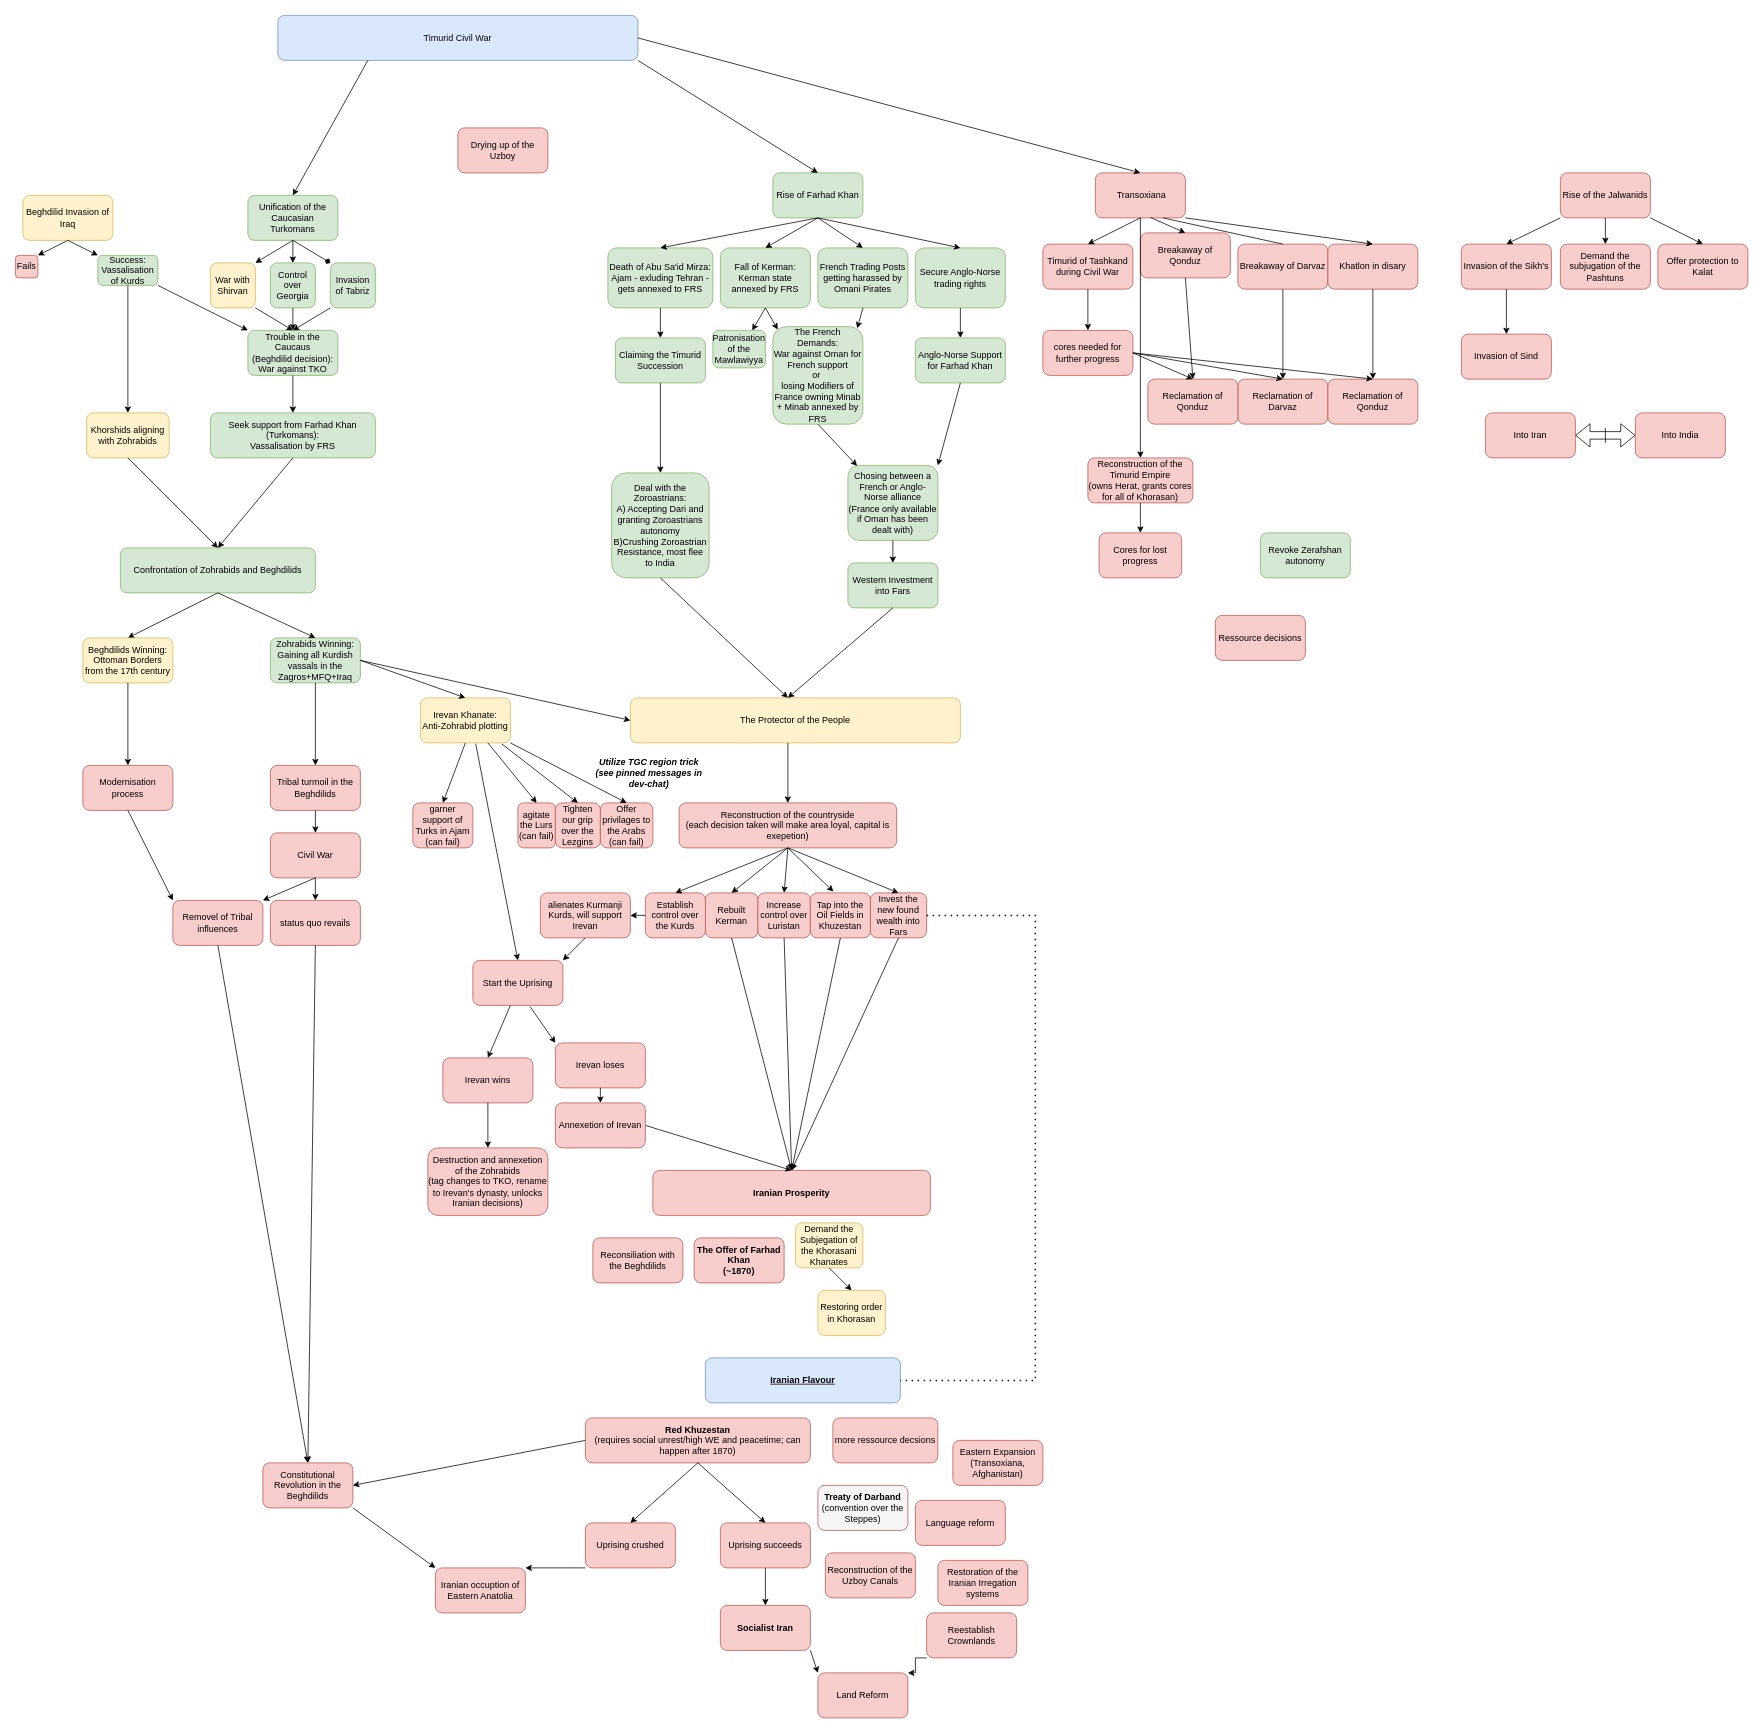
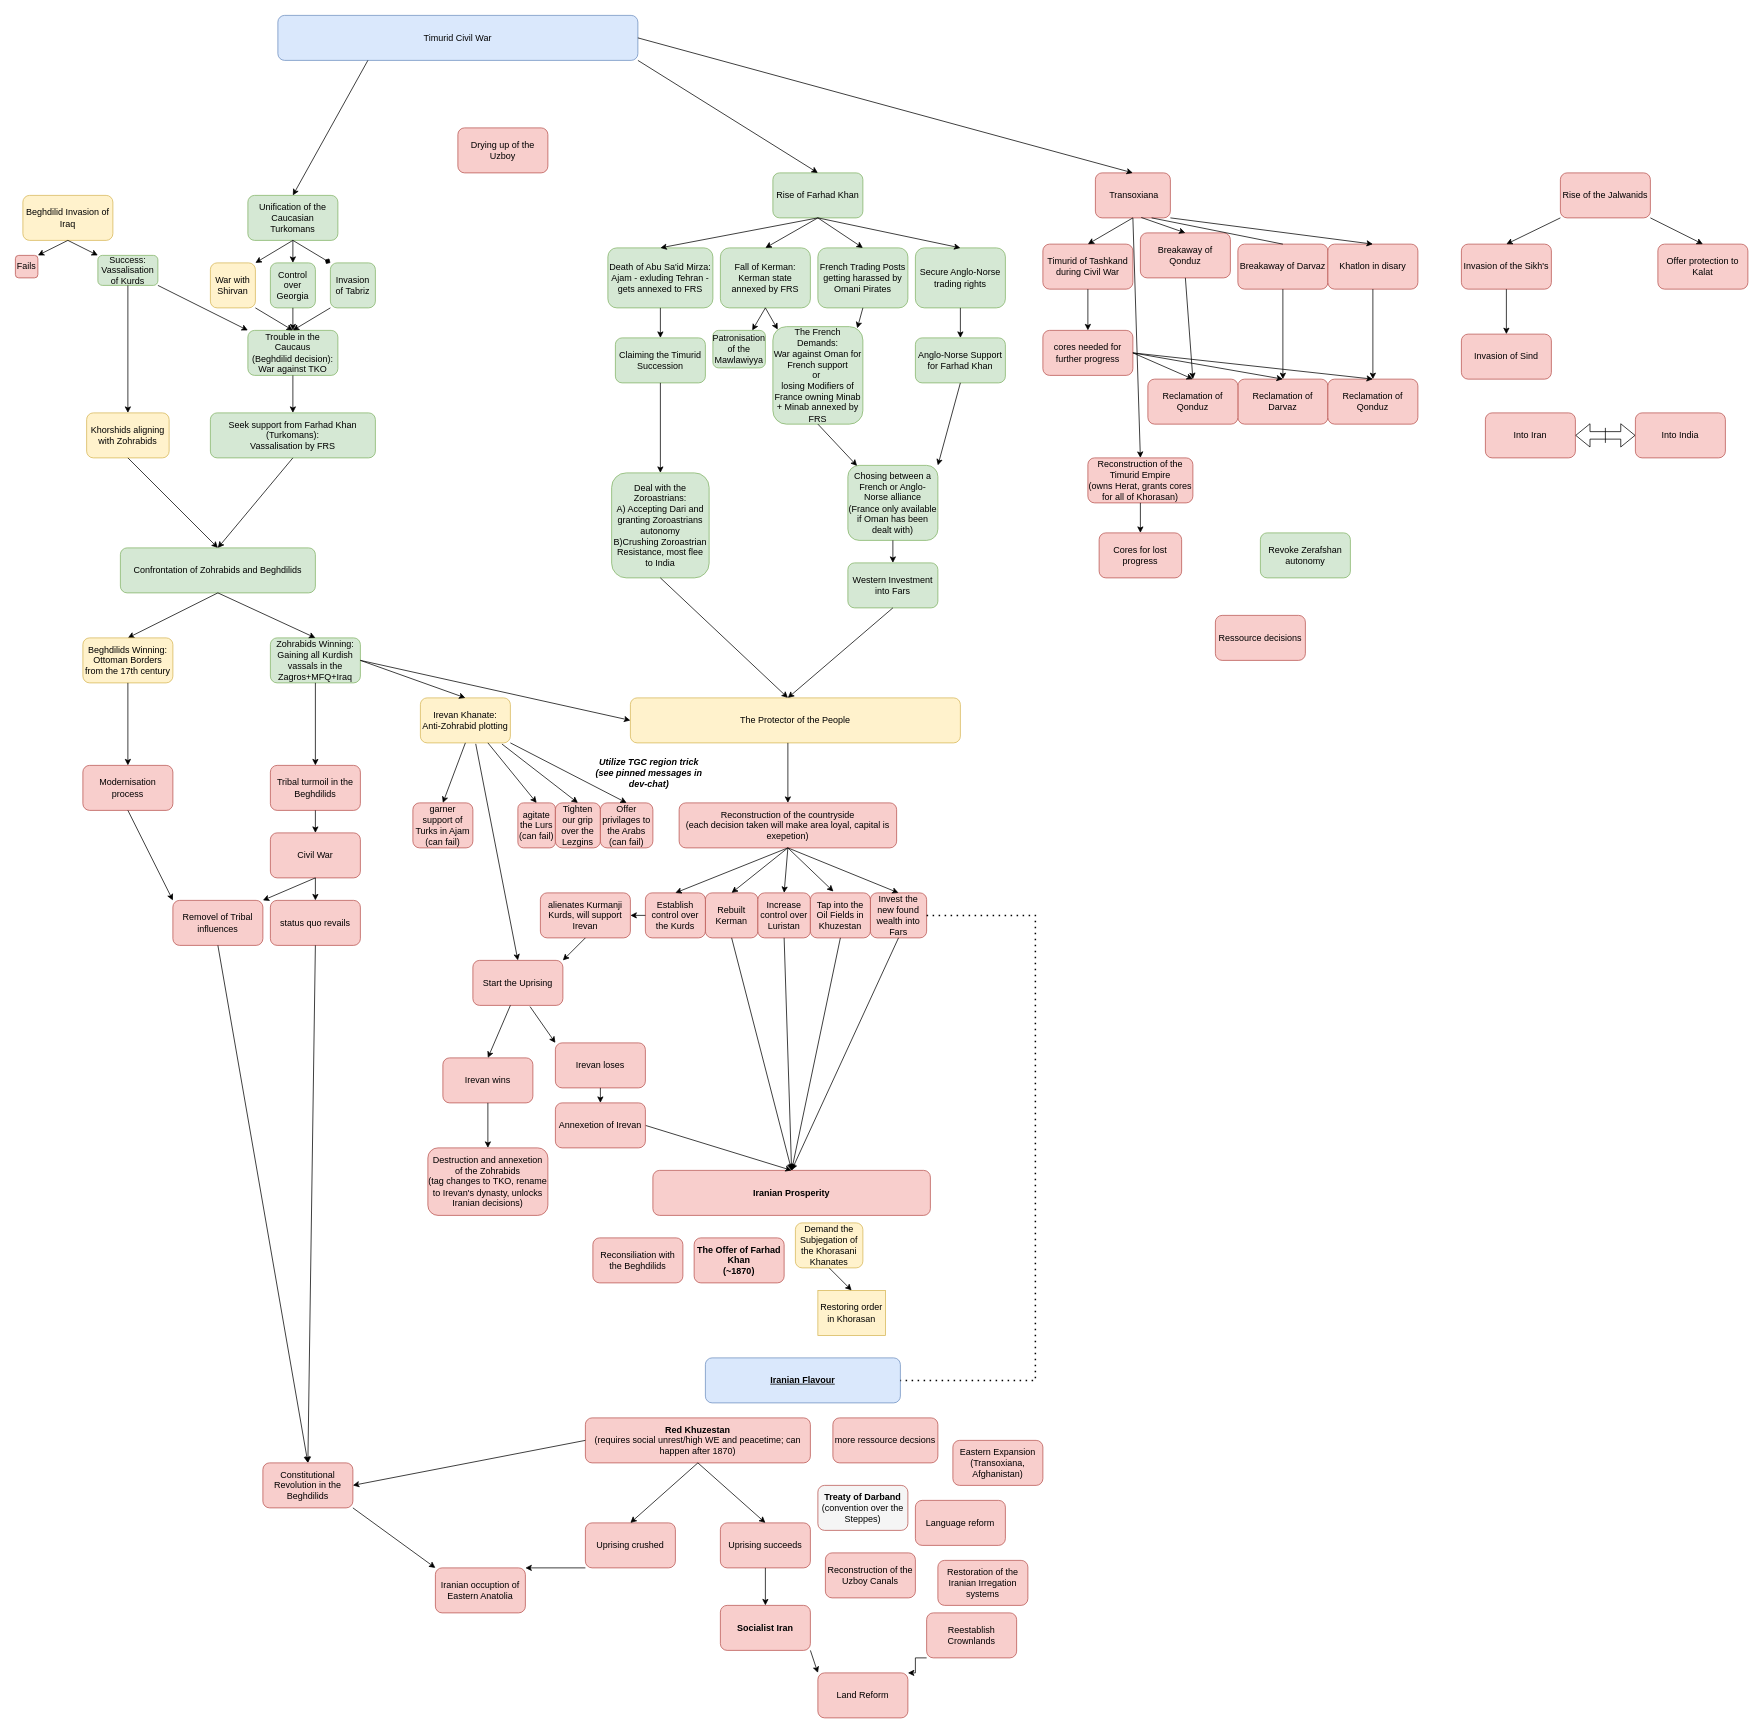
node "Transoxiana": size 90x45 -> 75x45
edge "Rise of the Jalwanids" -> "Demand the subjugation of the Pashtuns": removed
node "Demand the subjugation of the Pashtuns": removed
node "Restoring order in Khorasan": shape rounded rectangle -> rectangle
